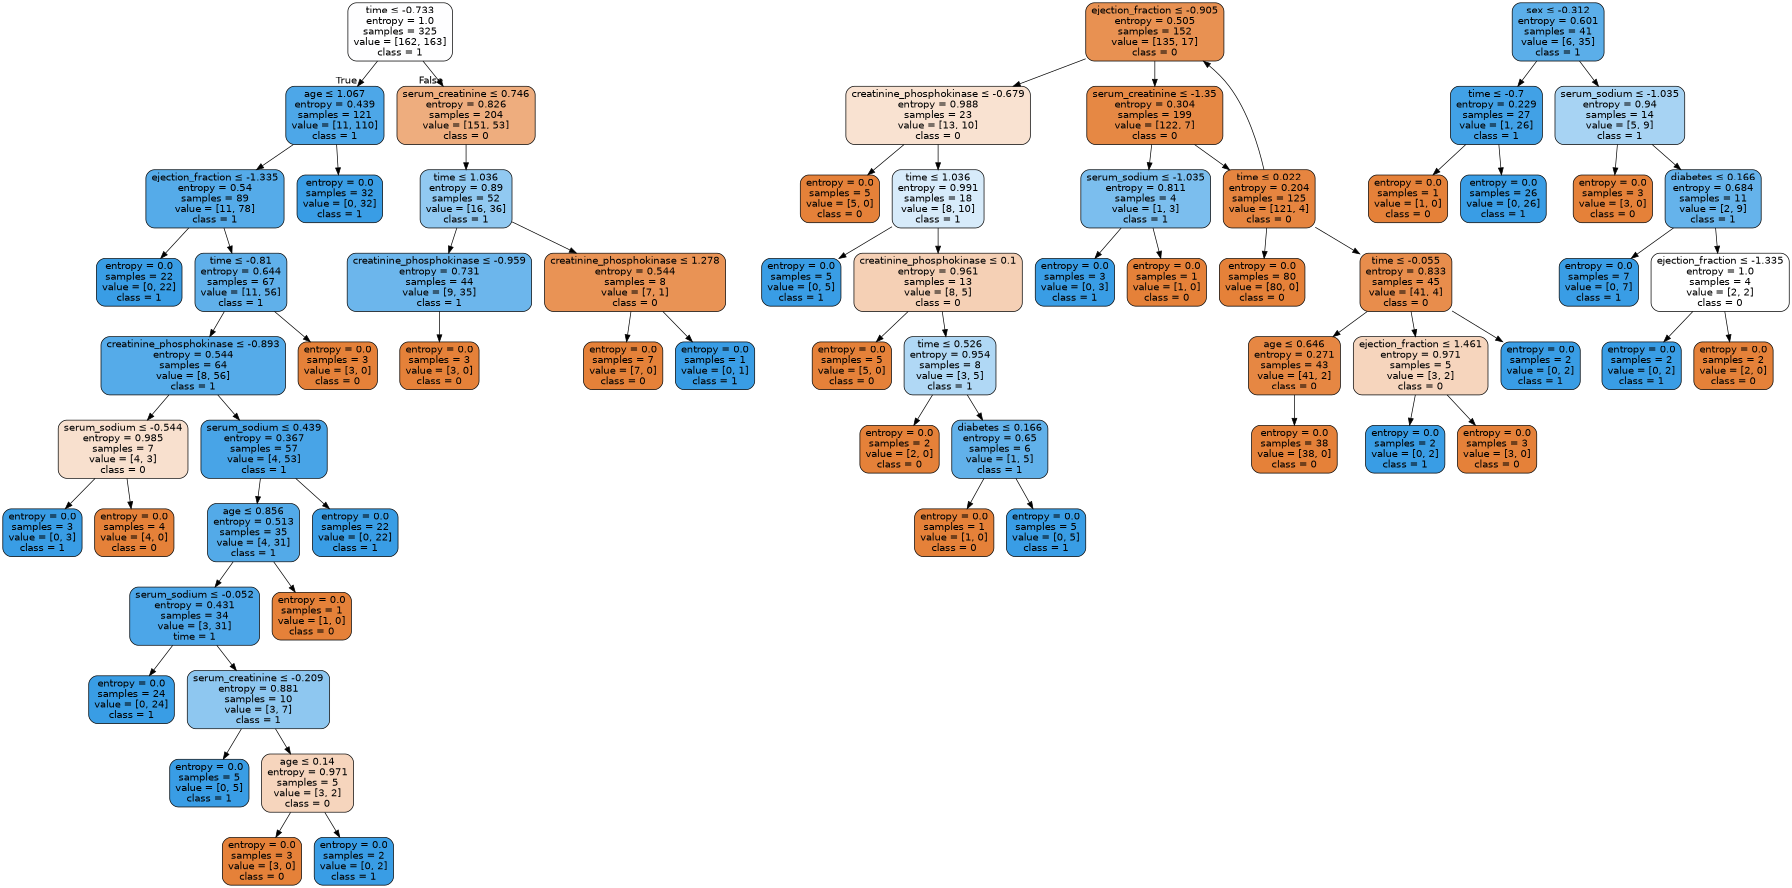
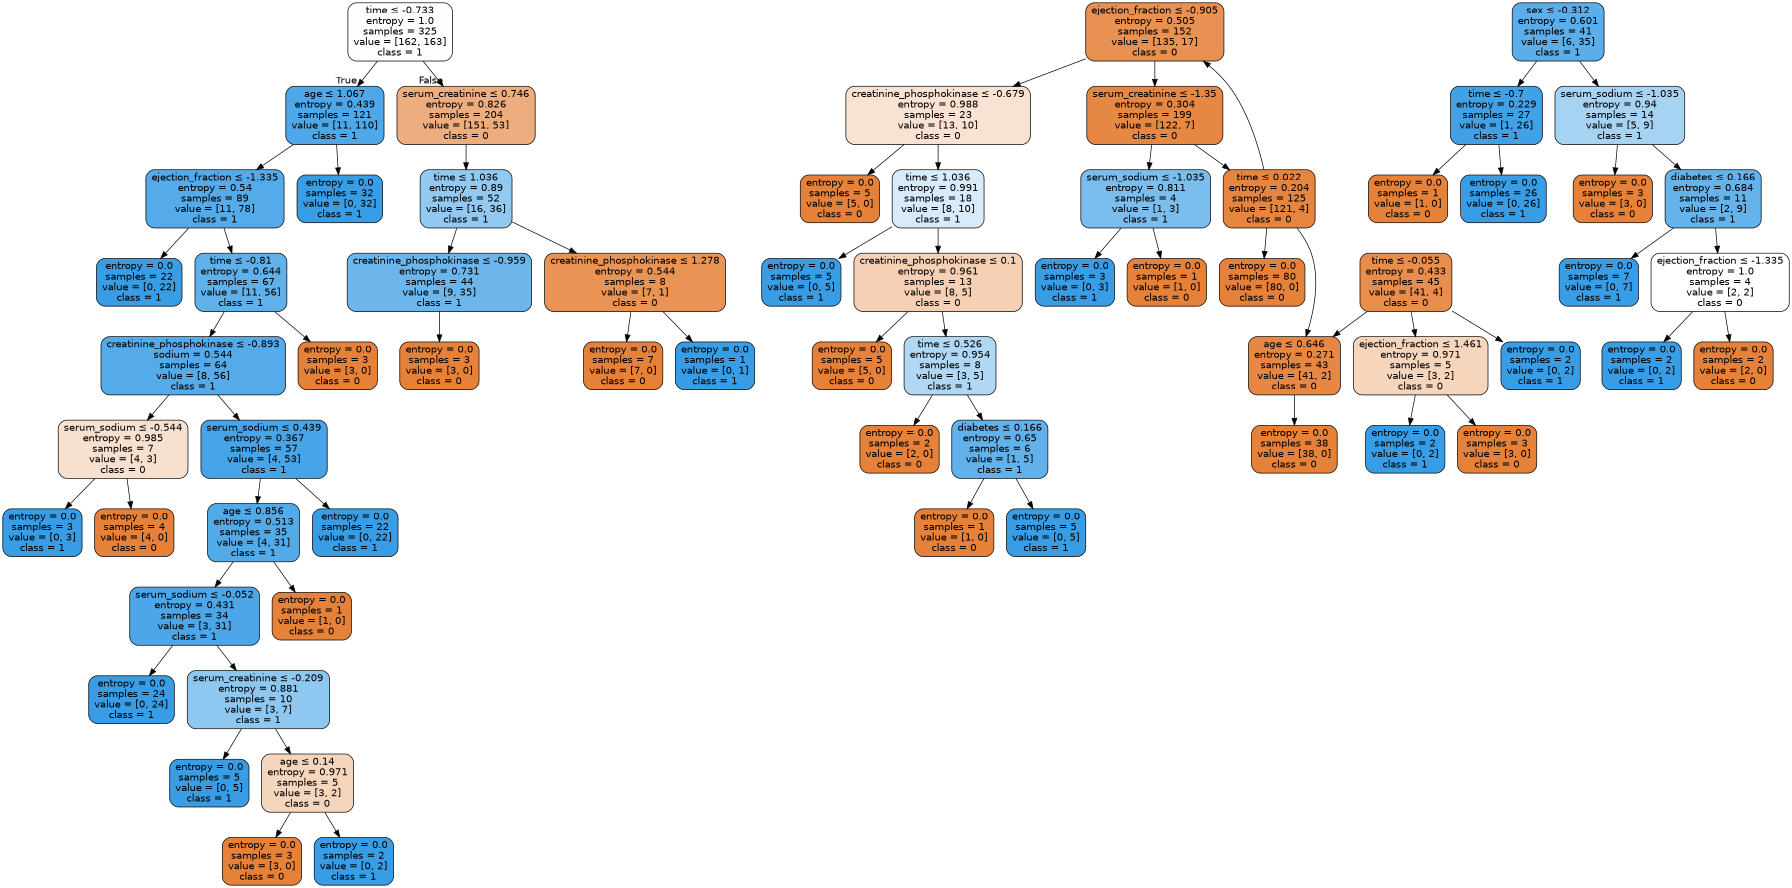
edge "time ≤ 0.022" -> "time ≤ -0.055": now "time ≤ 0.022" -> "age ≤ 0.646"
node "time ≤ -0.055": text "entropy = 0.833" -> "entropy = 0.433"
node "creatinine_phosphokinase ≤ -0.893": text "entropy = 0.544" -> "sodium = 0.544"
node "serum_sodium ≤ -0.052": text "time = 1" -> "class = 1"
